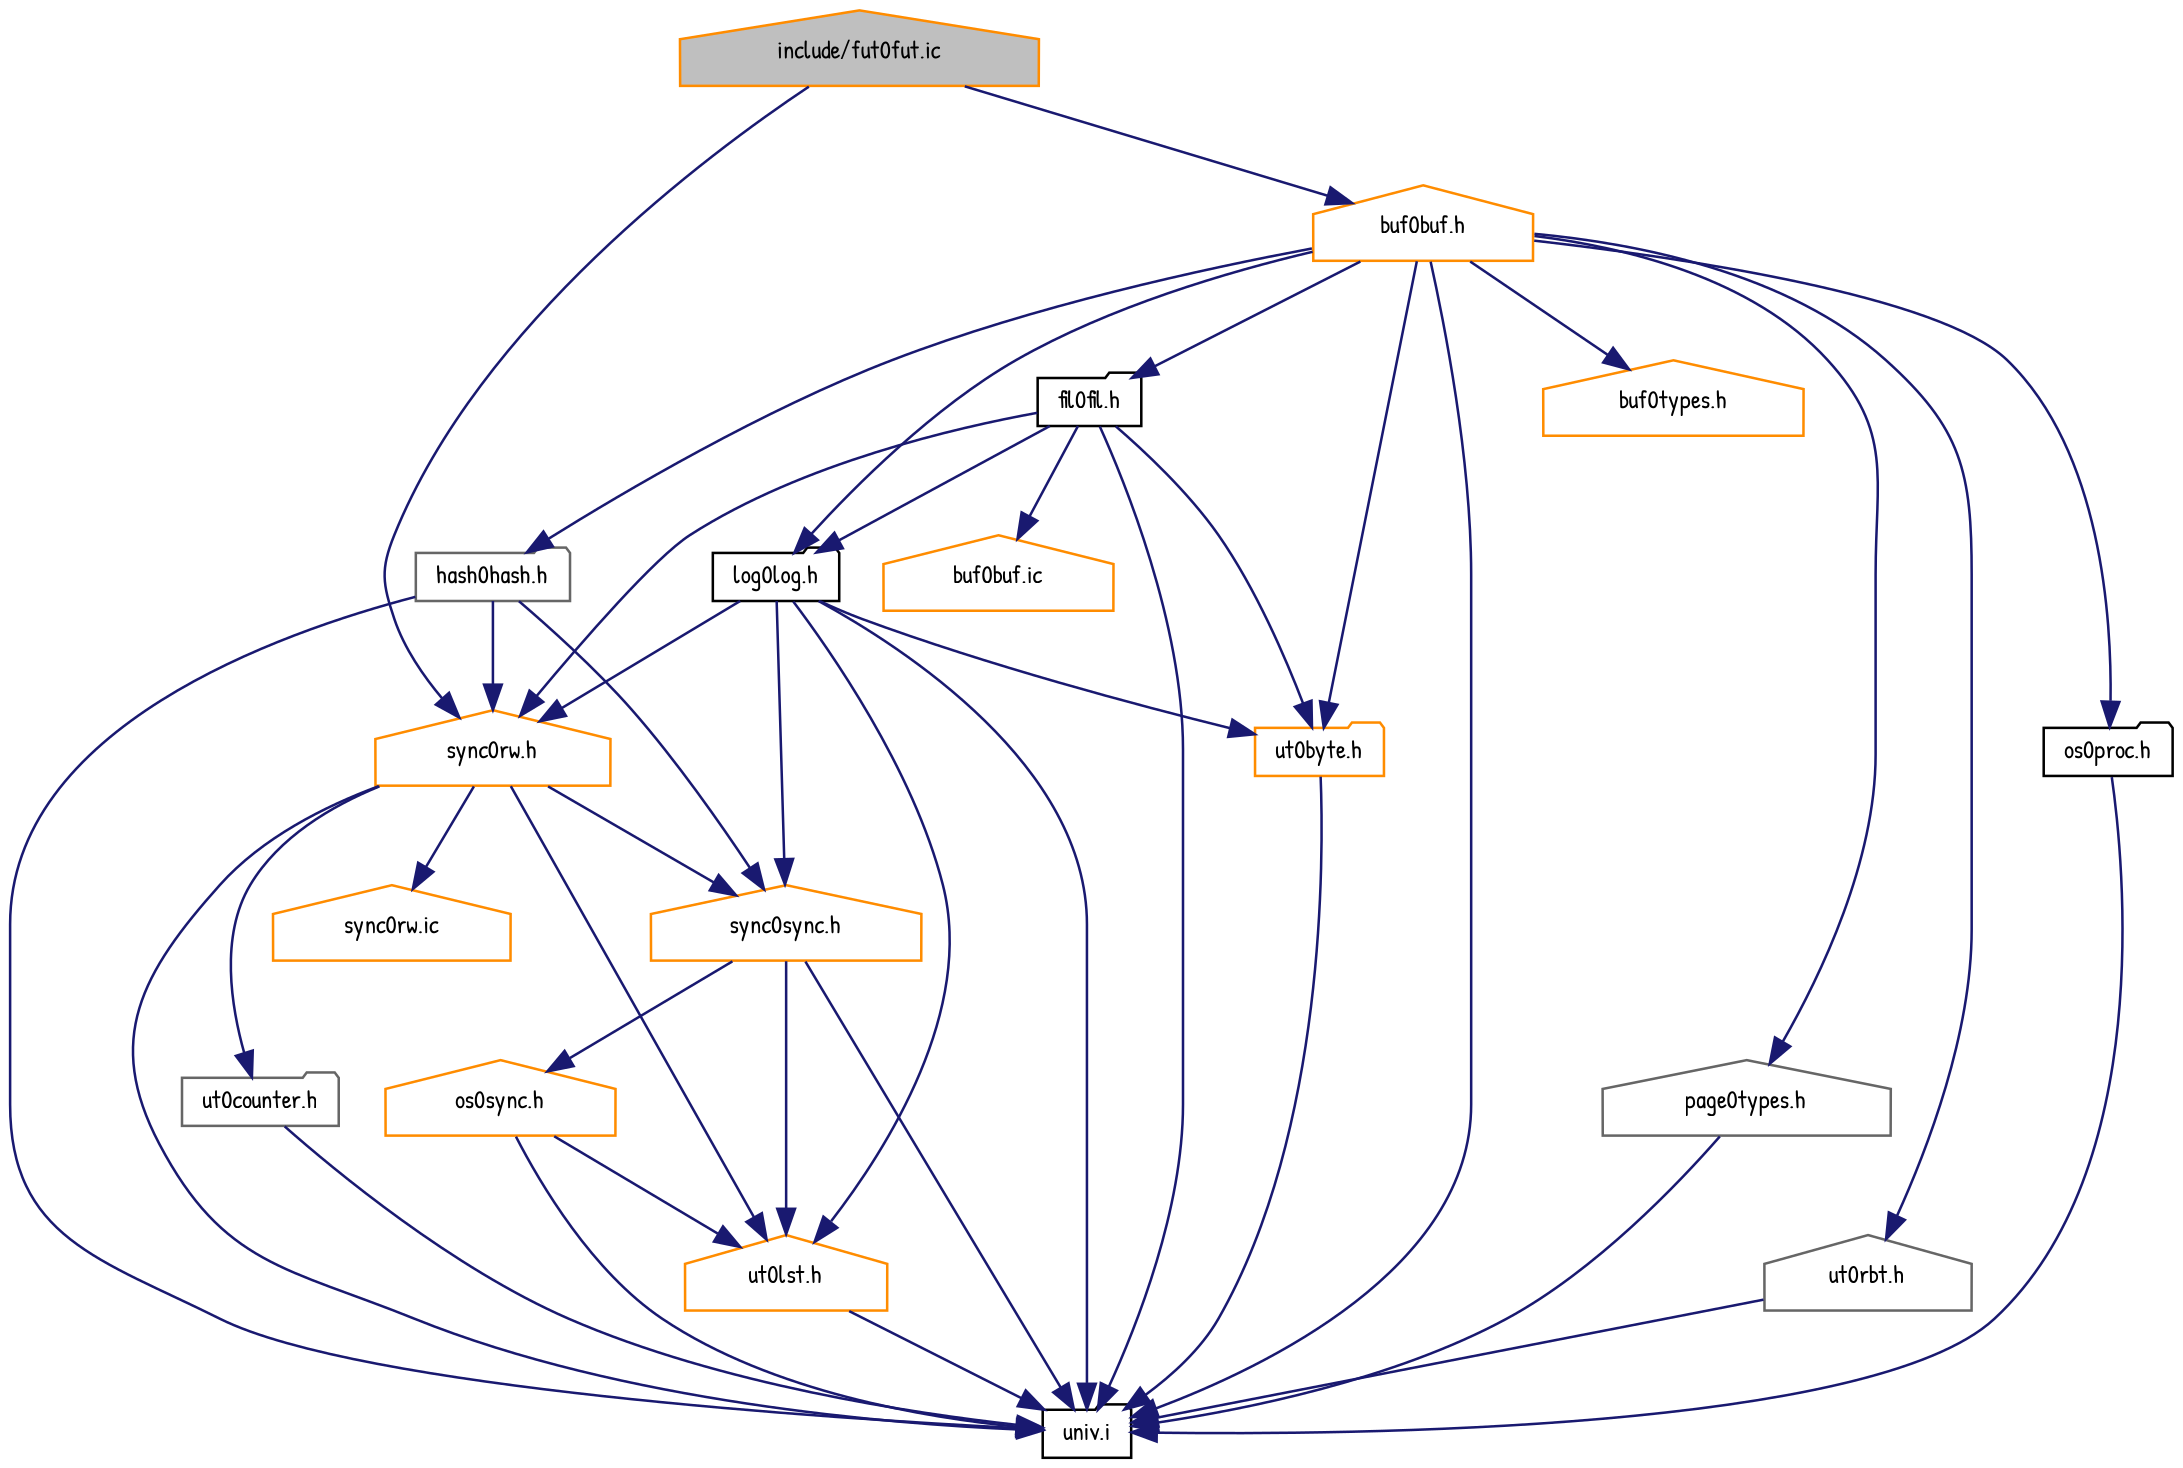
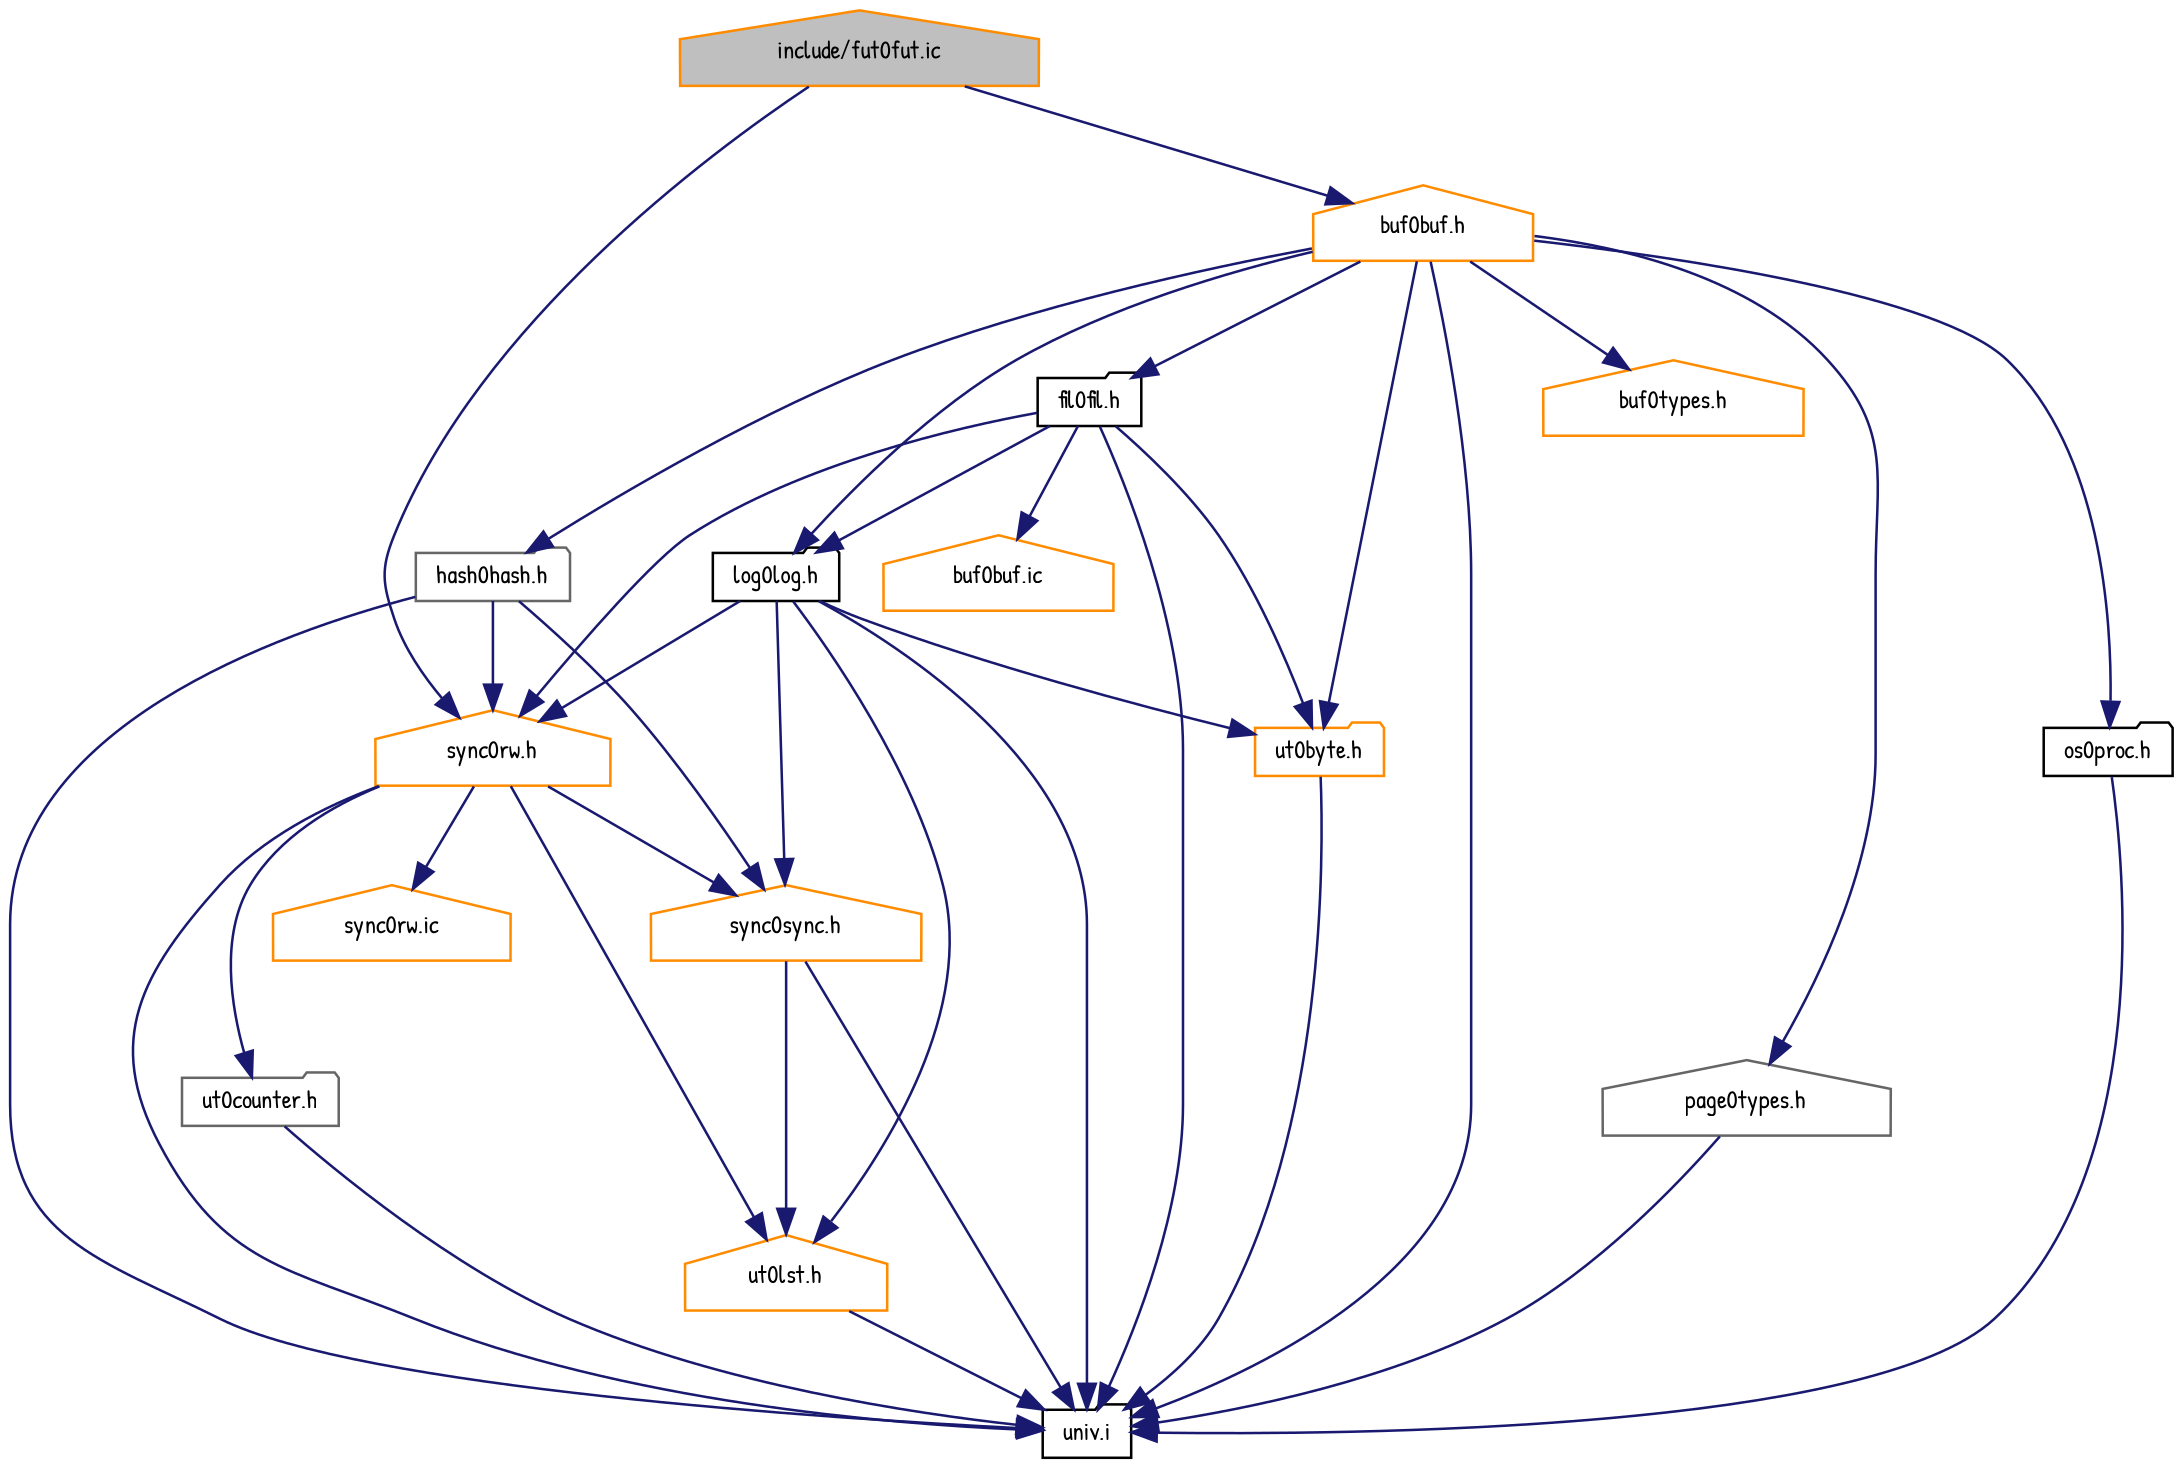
node "os0sync.h": removed
node "ut0rbt.h": removed
